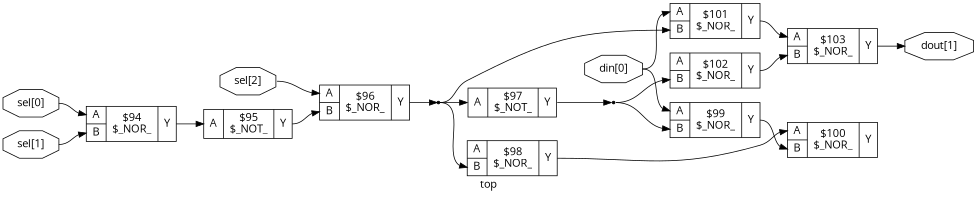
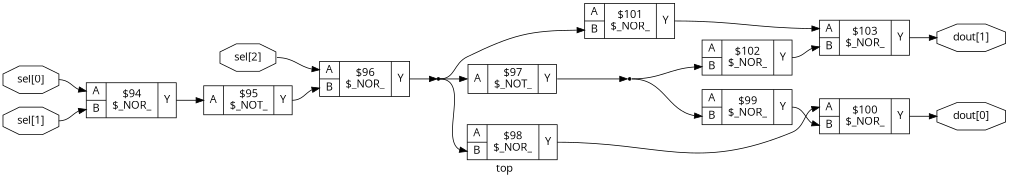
node "din[0]": removed
node "dout[0]": added
